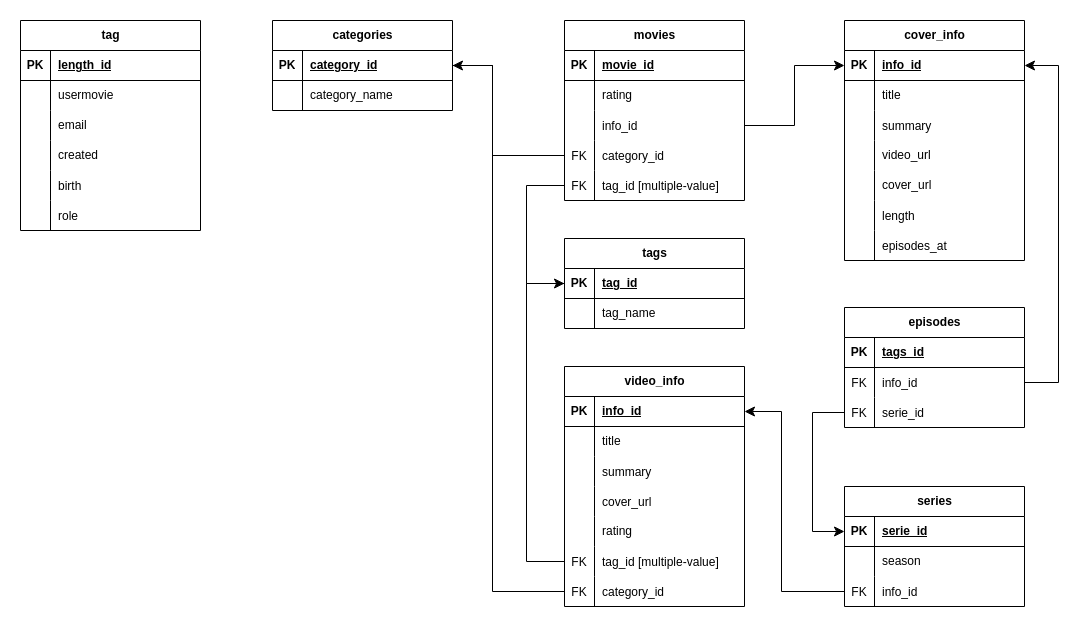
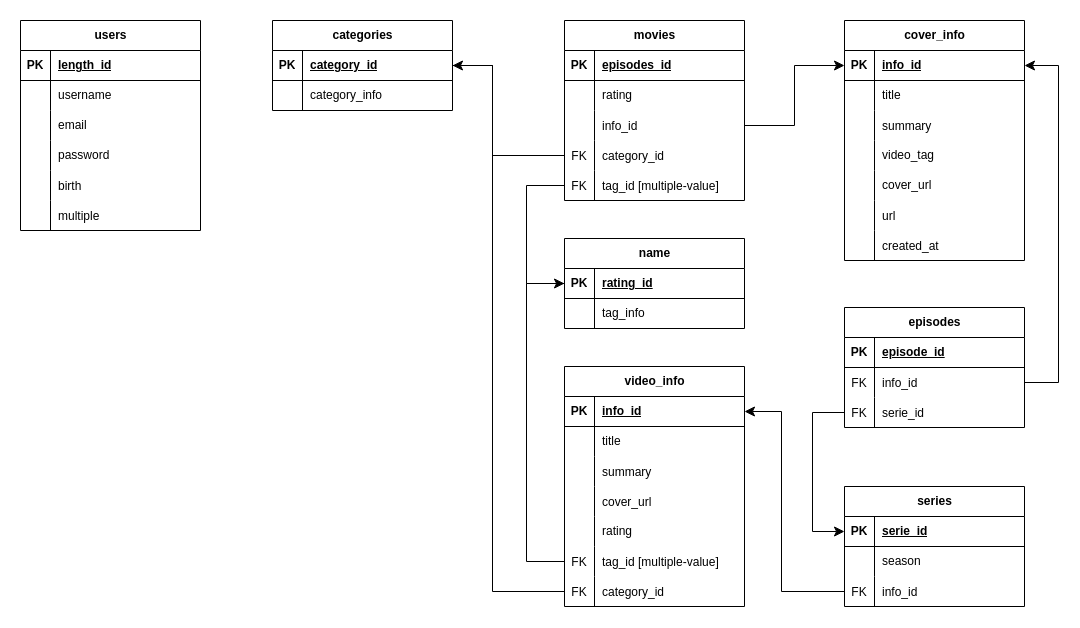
node "tag": label "tag" -> "users"
node "movie_id": label "movie_id" -> "episodes_id"
node "usermovie": label "usermovie" -> "username"
node "category_name": label "category_name" -> "category_info"
node "created": label "created" -> "password"
node "video_url": label "video_url" -> "video_tag"
node "role": label "role" -> "multiple"
node "length": label "length" -> "url"
node "episodes_at": label "episodes_at" -> "created_at"
node "tags": label "tags" -> "name"
node "tag_id": label "tag_id" -> "rating_id"
node "tag_name": label "tag_name" -> "tag_info"
node "tags_id": label "tags_id" -> "episode_id"
